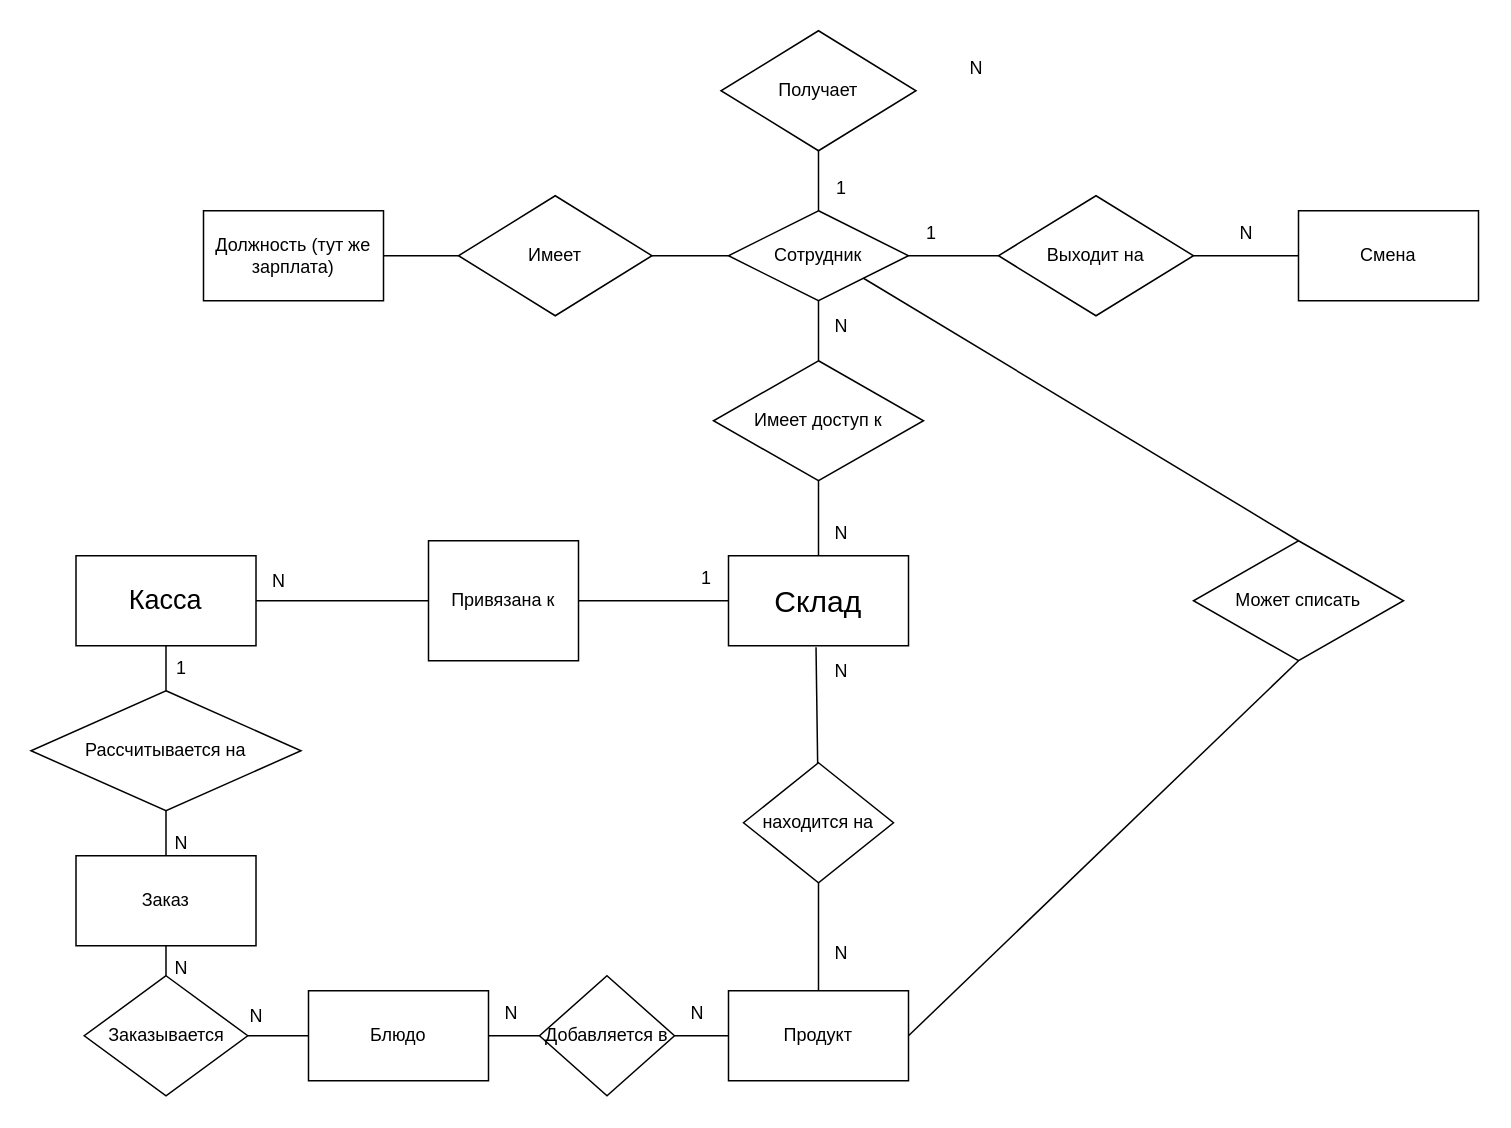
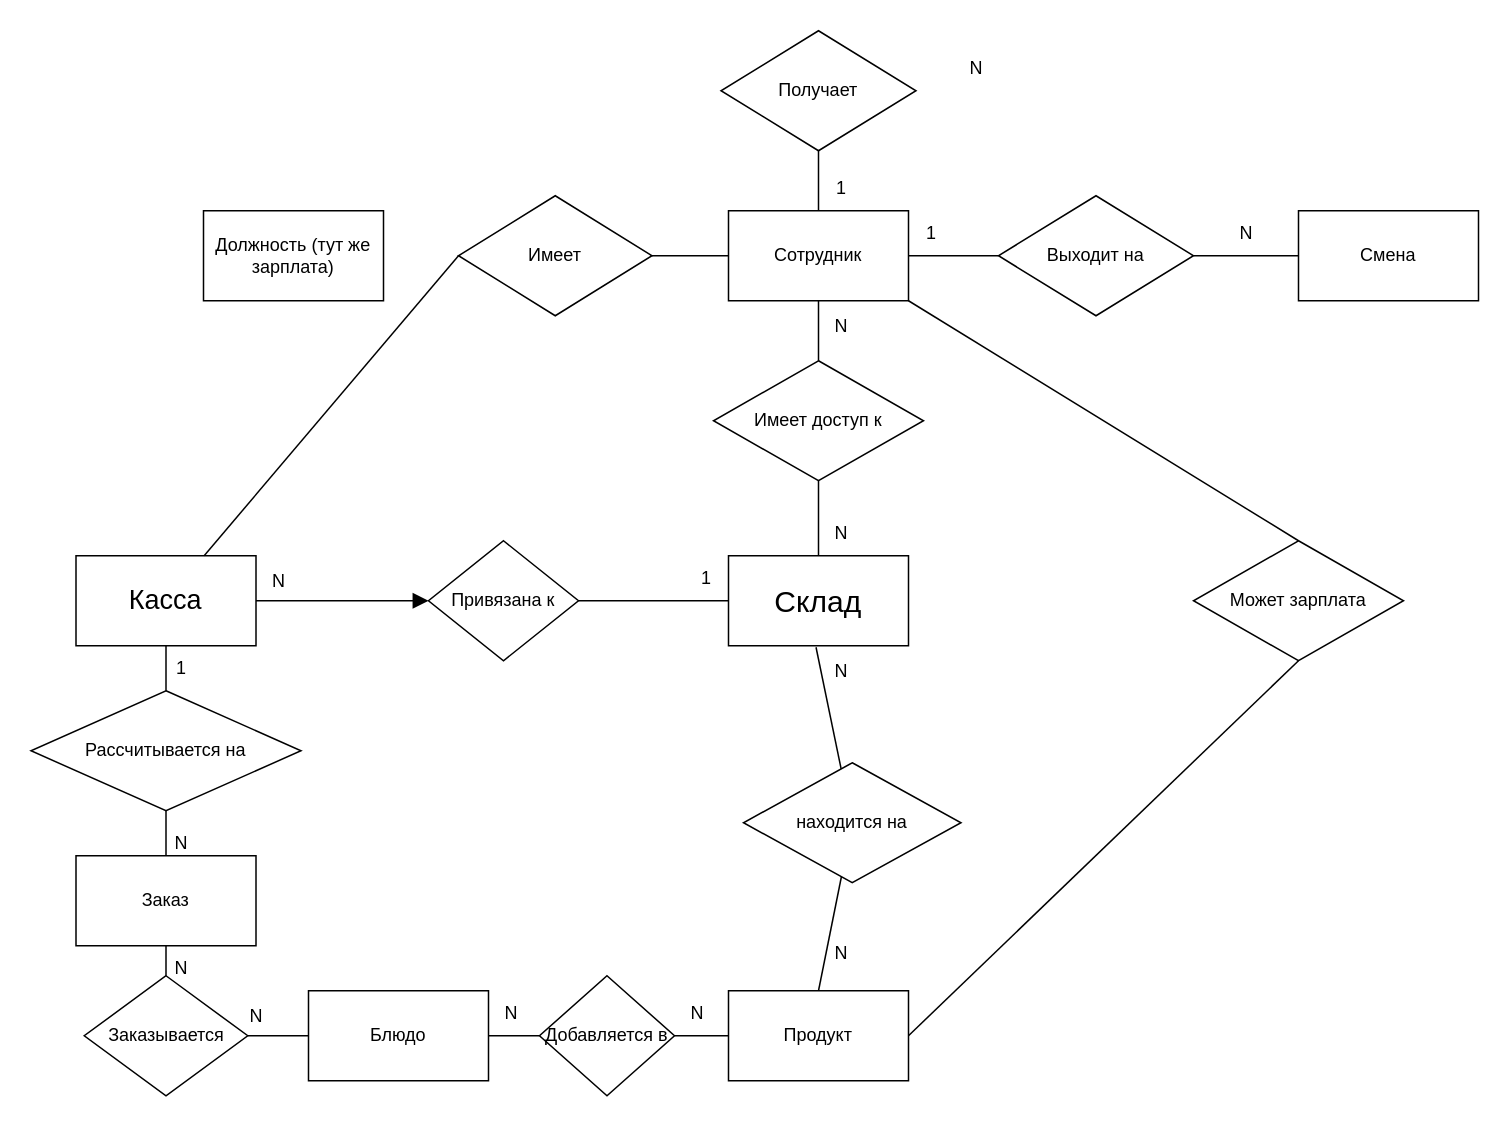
edge "Должность (тут же зарплата)" -- "Имеет": now "Касса" -- "Имеет"
node "Сотрудник": shape diamond -> rectangle
edge "Касса" -- "Привязана к": arrowhead none -> block
node "Привязана к": shape rectangle -> diamond
node "Может списать": label "Может списать" -> "Может зарплата"
node "находится на": size 150x120 -> 218x120
